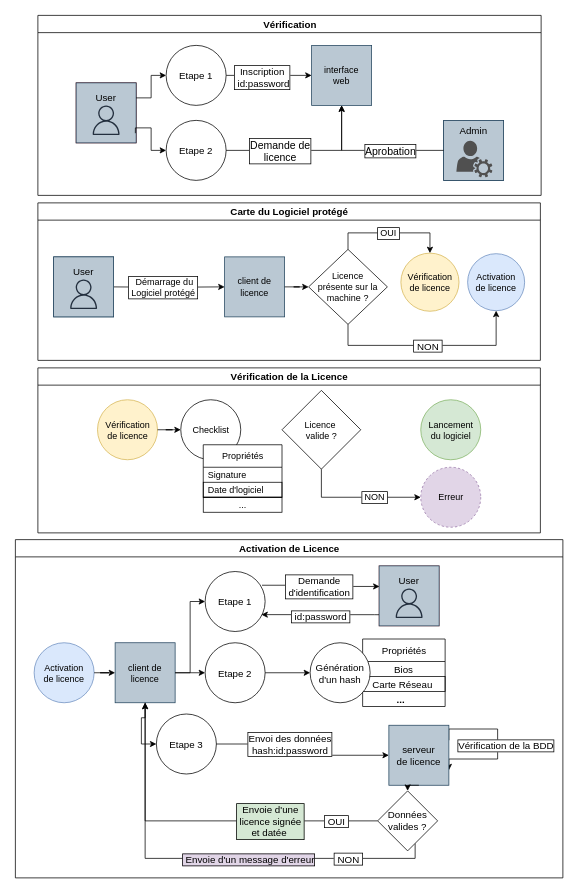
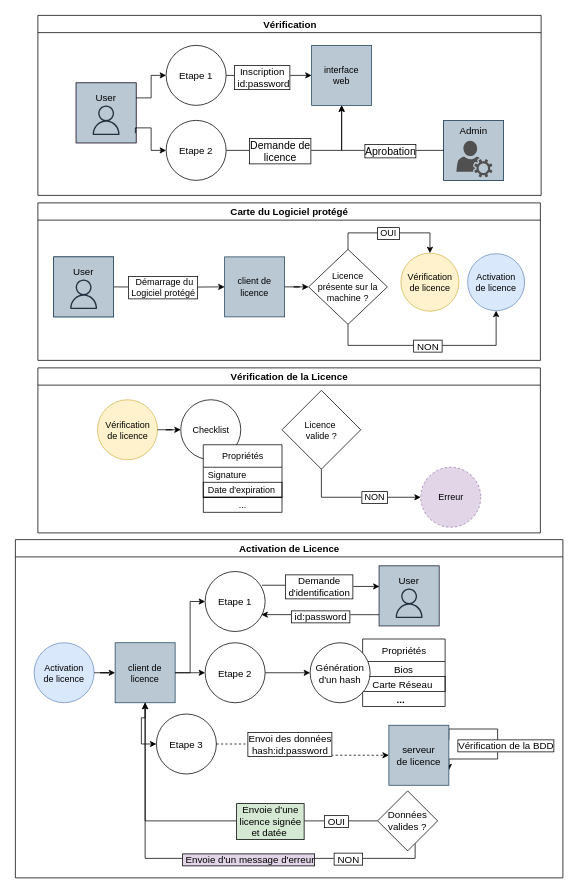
node "Lancementdu logiciel": removed
node "Date d'logiciel": label "Date d'logiciel" -> "Date d'expiration"
edge "Etape 3" -> "serveur de licence": style solid -> dashed
edge "serveur de licence" -> "Données valides ?": removed
